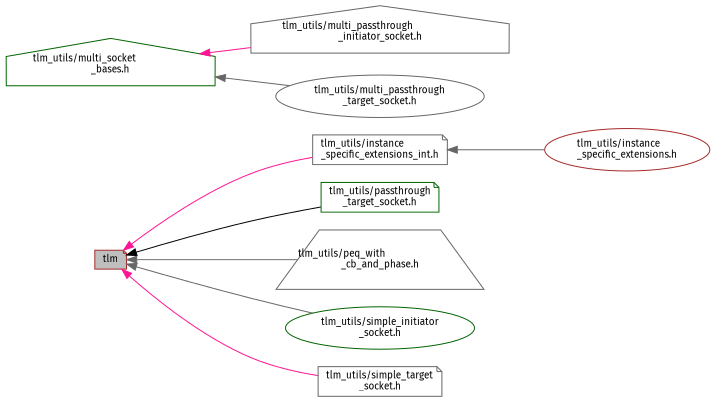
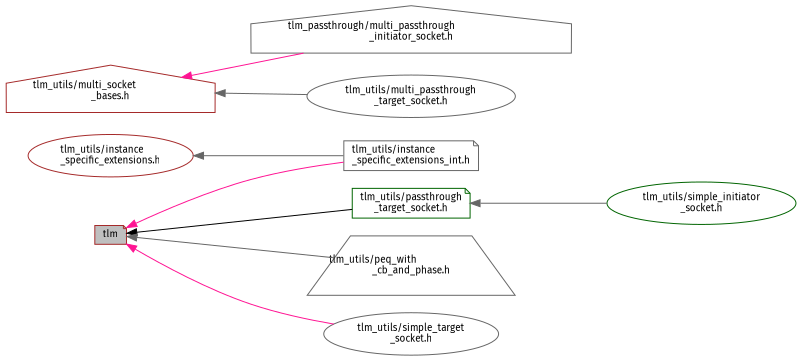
node "tlm_utils/multi_passthrough _initiator_socket.h": label "tlm_utils/multi_passthrough _initiator_socket.h" -> "tlm_passthrough/multi_passthrough _initiator_socket.h"
node "tlm_utils/multi_socket _bases.h": color darkgreen -> brown
edge "tlm_utils/instance _specific_extensions.h" -> "tlm_utils/instance _specific_extensions_int.h": reversed
edge "tlm_utils/simple_initiator _socket.h" -> "tlm": now "tlm_utils/simple_initiator _socket.h" -> "tlm_utils/passthrough _target_socket.h"
node "tlm_utils/simple_target _socket.h": shape note -> ellipse
